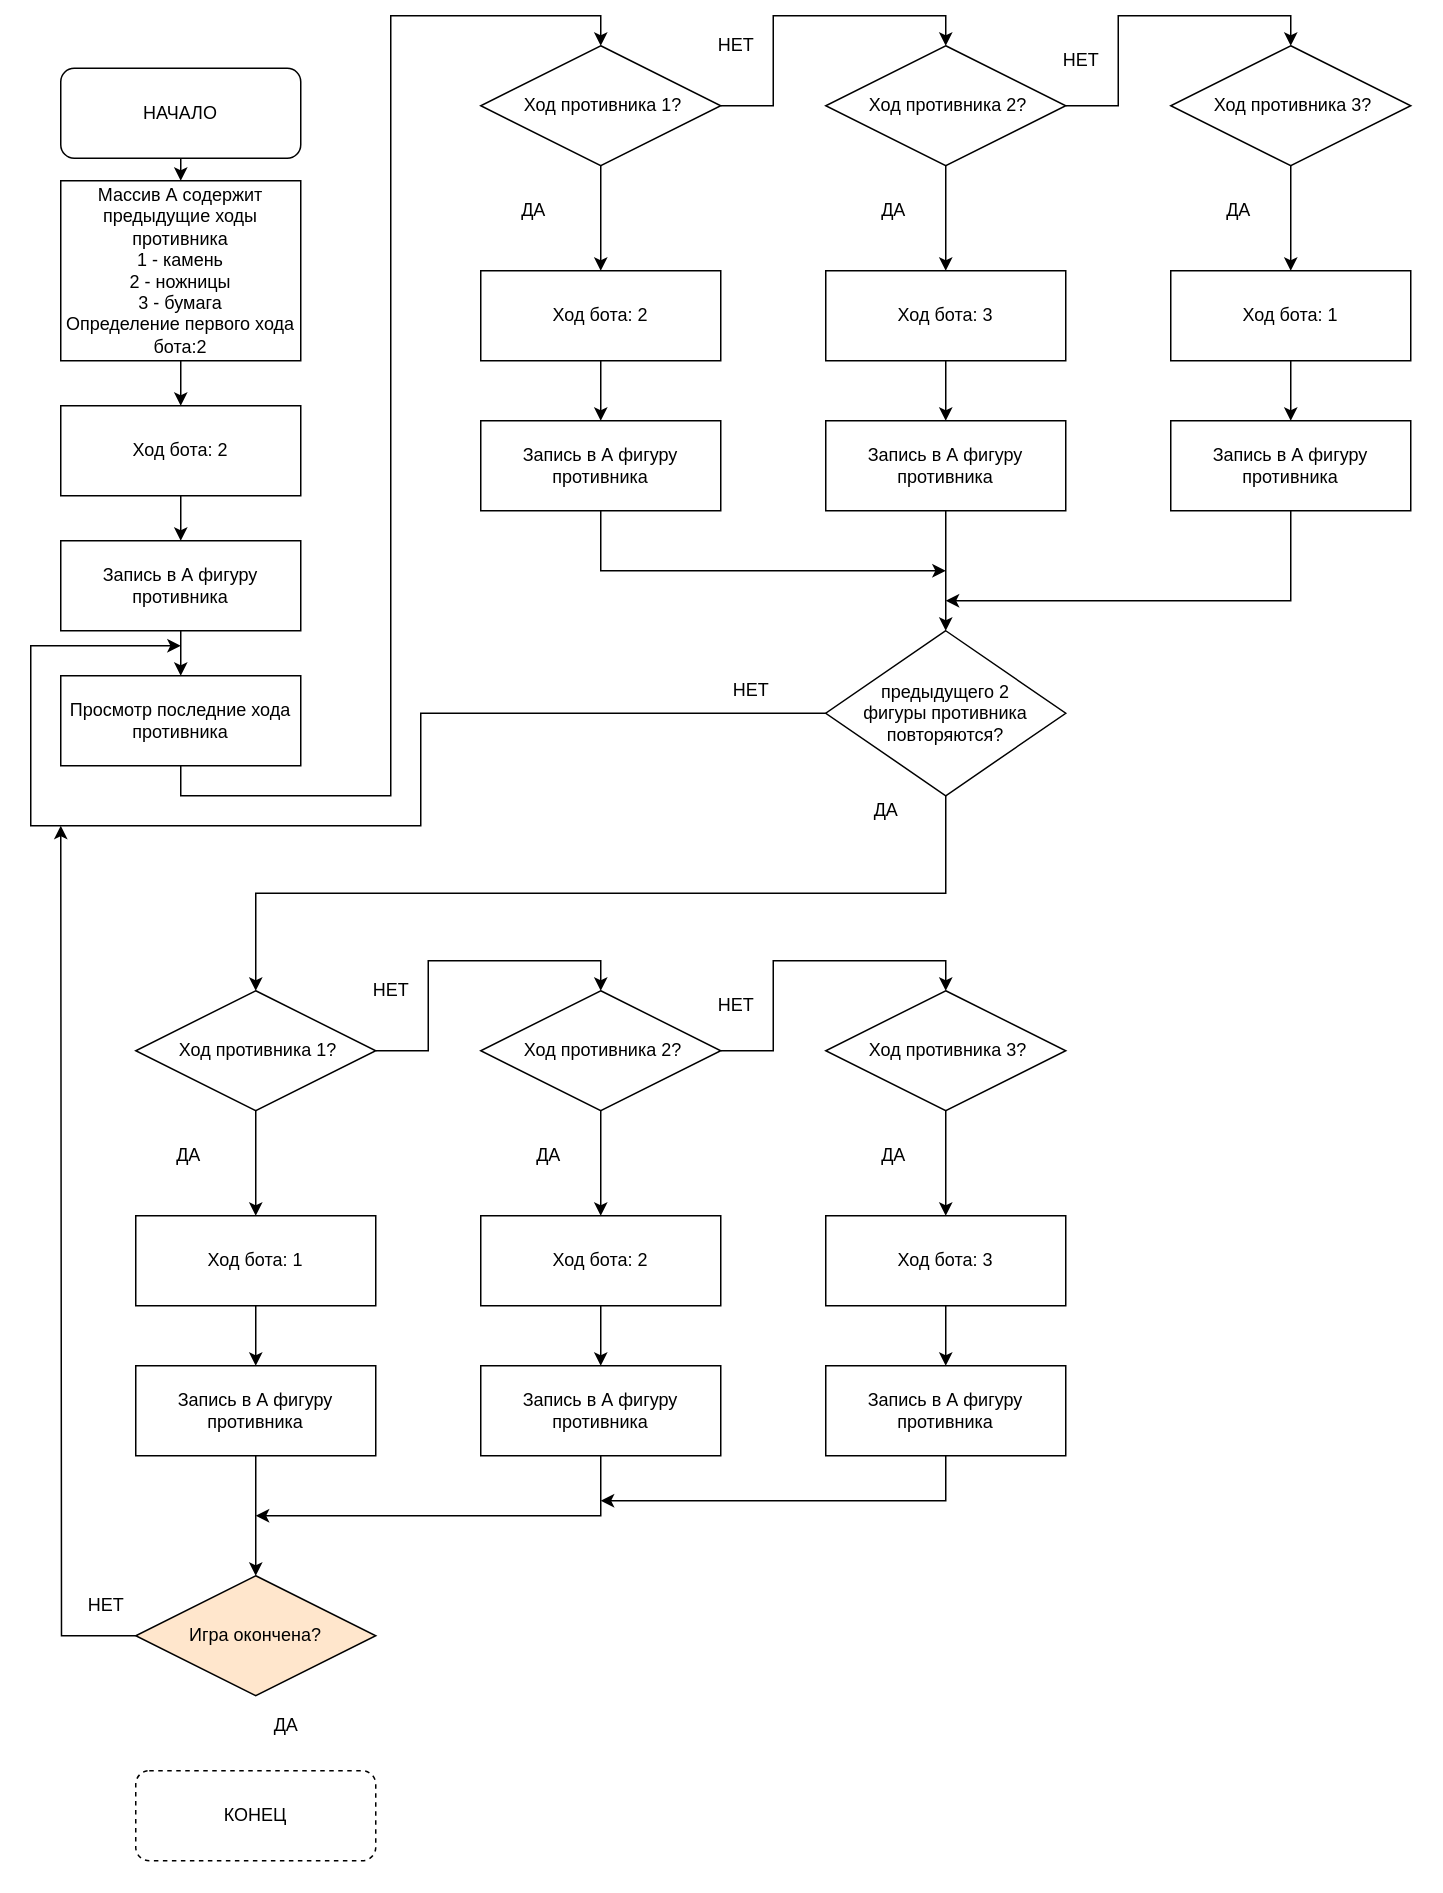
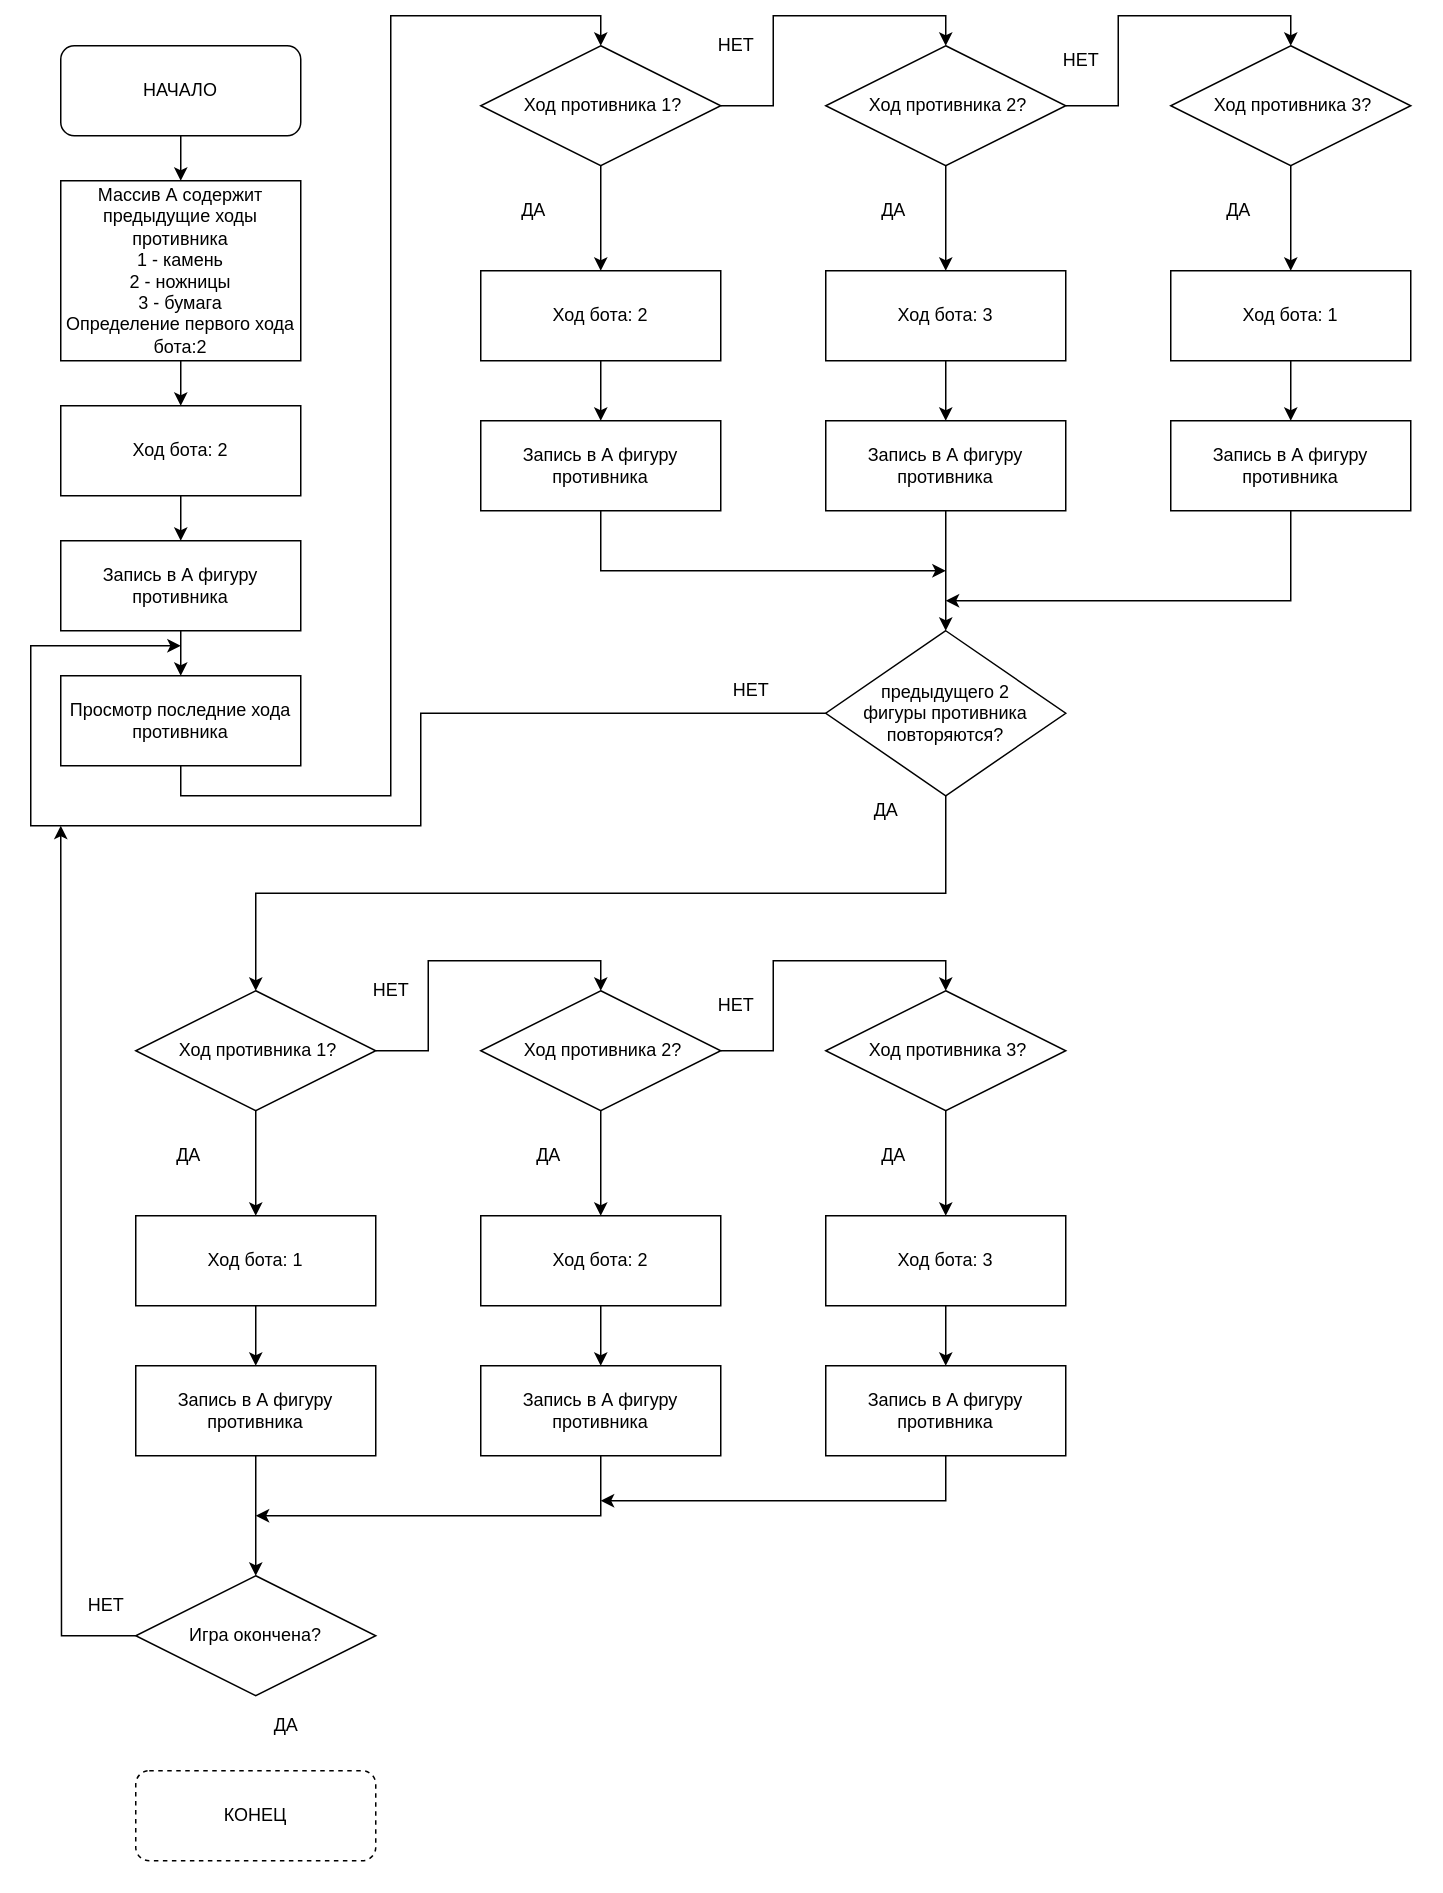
node "НАЧАЛО": moved (181, 113) -> (181, 91)
node "Игра окончена?": fillcolor #ffe6cc -> #ffffff
